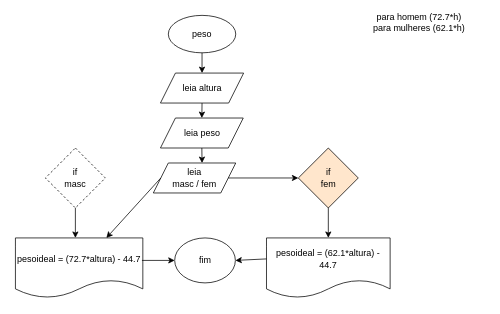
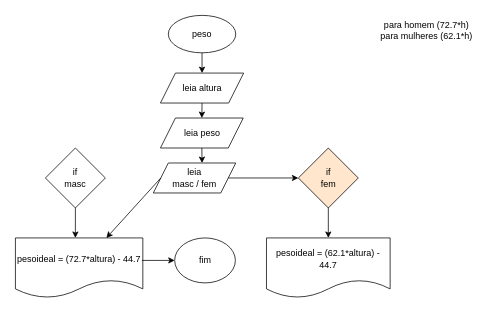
node "para homem (72.7*h) para mulheres (62.1*h)": moved (420, 23) -> (428, 30)
node "if masc": style dashed -> solid
edge "pesoideal = (62.1*altura) - 44.7" -> "fim": removed
